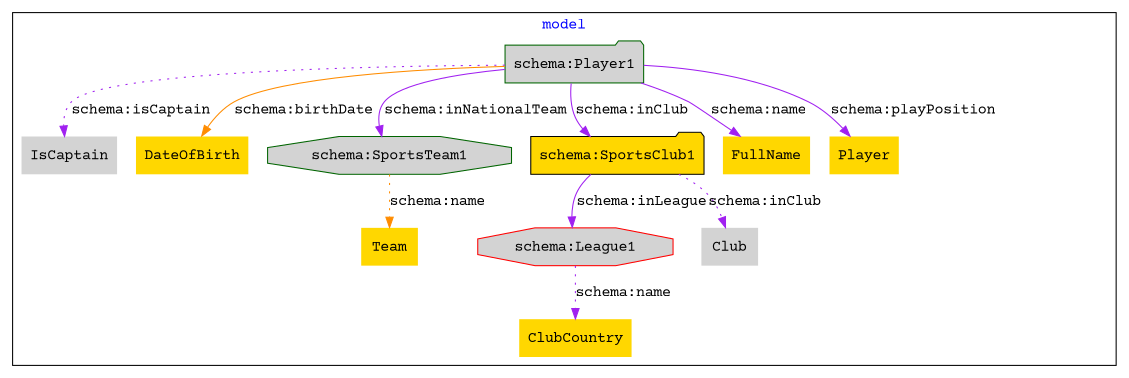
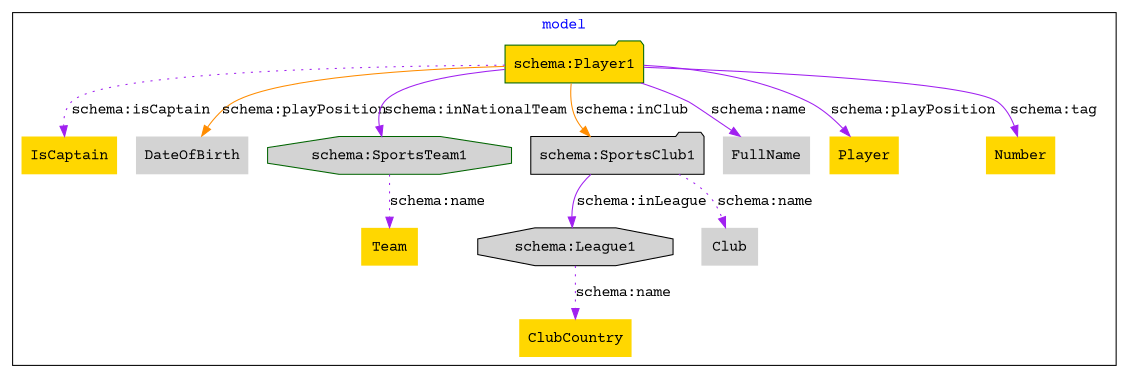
node "schema:Player1": fillcolor lightgray -> gold
edge "schema:Player1" -> "schema:SportsClub1": color purple -> darkorange
edge "schema:Player1" -> "DateOfBirth": label "schema:birthDate" -> "schema:playPosition"
node "IsCaptain": fillcolor lightgray -> gold
node "DateOfBirth": fillcolor gold -> lightgray
node "schema:SportsClub1": fillcolor gold -> lightgray
node "FullName": fillcolor gold -> lightgray
node "Number": added
edge "schema:SportsTeam1" -> "Team": color darkorange -> purple
edge "schema:SportsClub1" -> "Club": label "schema:inClub" -> "schema:name"
node "schema:League1": color red -> black
